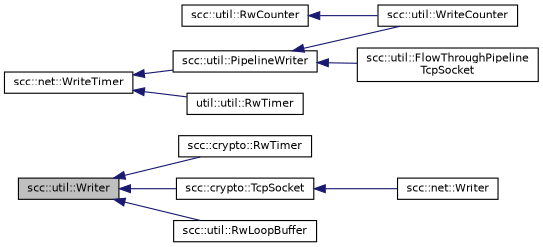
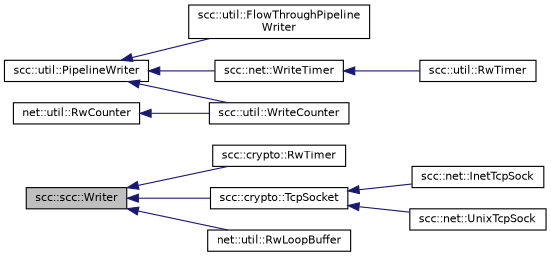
node "scc::util::RwCounter": label "scc::util::RwCounter" -> "net::util::RwCounter"
node "scc::util::FlowThroughPipeline TcpSocket": label "scc::util::FlowThroughPipeline TcpSocket" -> "scc::util::FlowThroughPipeline Writer"
edge "scc::util::PipelineWriter" -> "scc::net::WriteTimer": reversed
node "util::util::RwTimer": label "util::util::RwTimer" -> "scc::util::RwTimer"
node "scc::net::InetTcpSock": added
node "scc::util::Writer": label "scc::util::Writer" -> "scc::scc::Writer"
node "scc::net::Writer": label "scc::net::Writer" -> "scc::net::UnixTcpSock"
node "scc::util::RwLoopBuffer": label "scc::util::RwLoopBuffer" -> "net::util::RwLoopBuffer"
